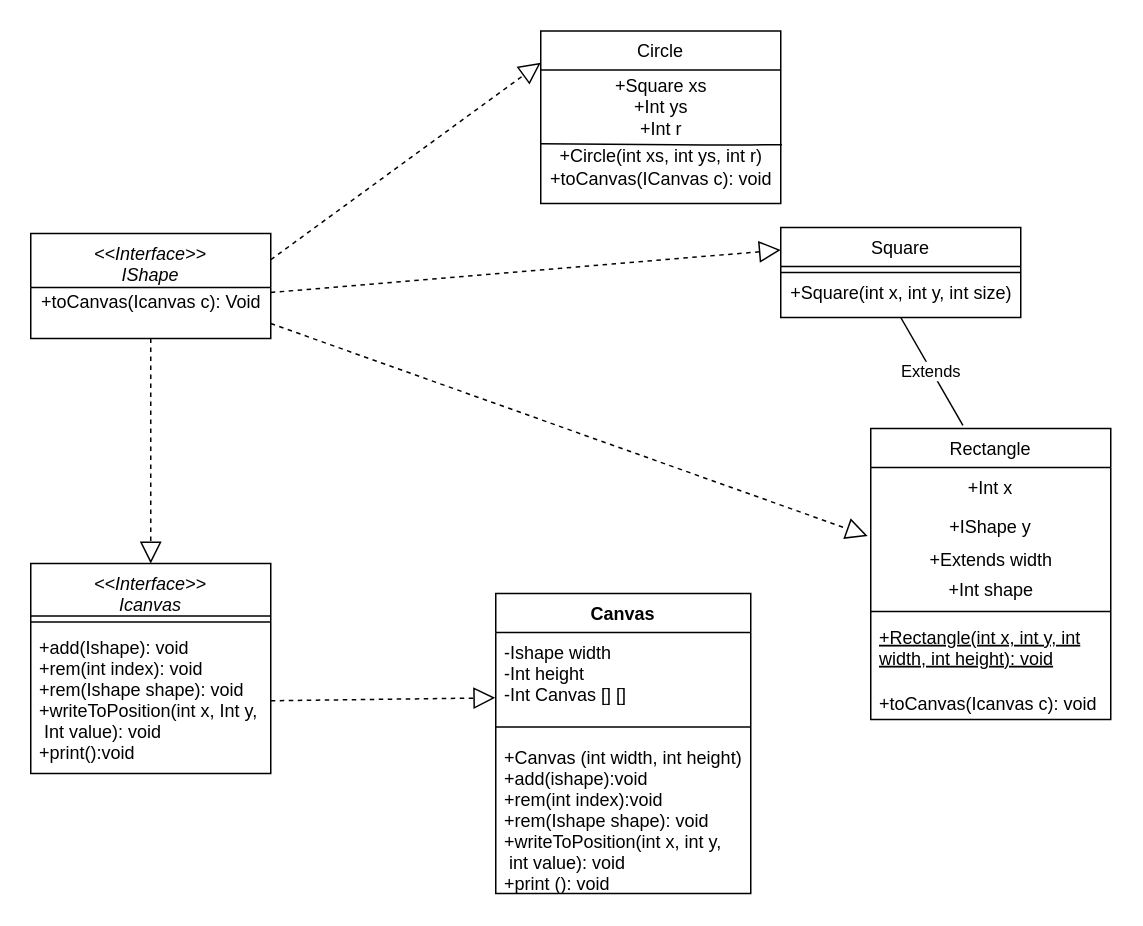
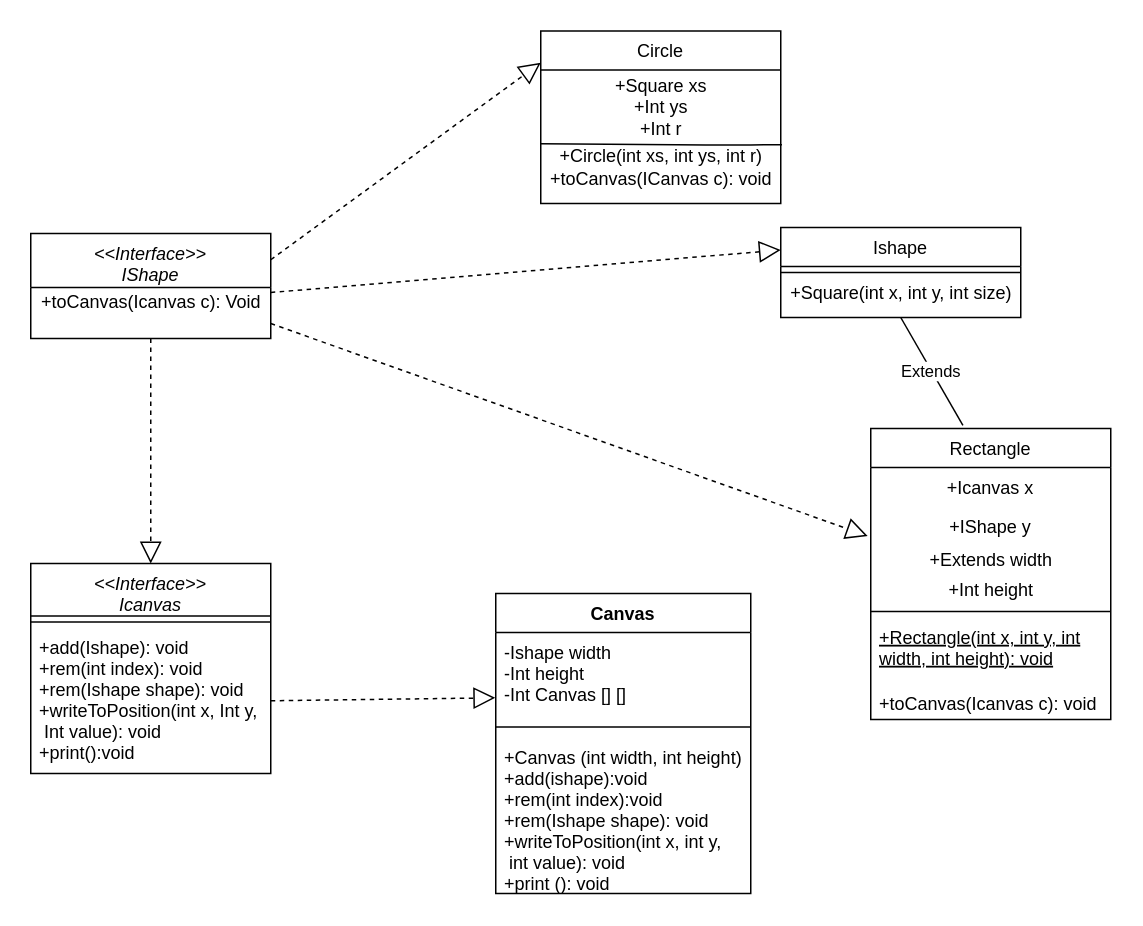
node "Square": label "Square" -> "Ishape"
node "+Int x": label "+Int x" -> "+Icanvas x"
node "+Int shape": label "+Int shape" -> "+Int height"
